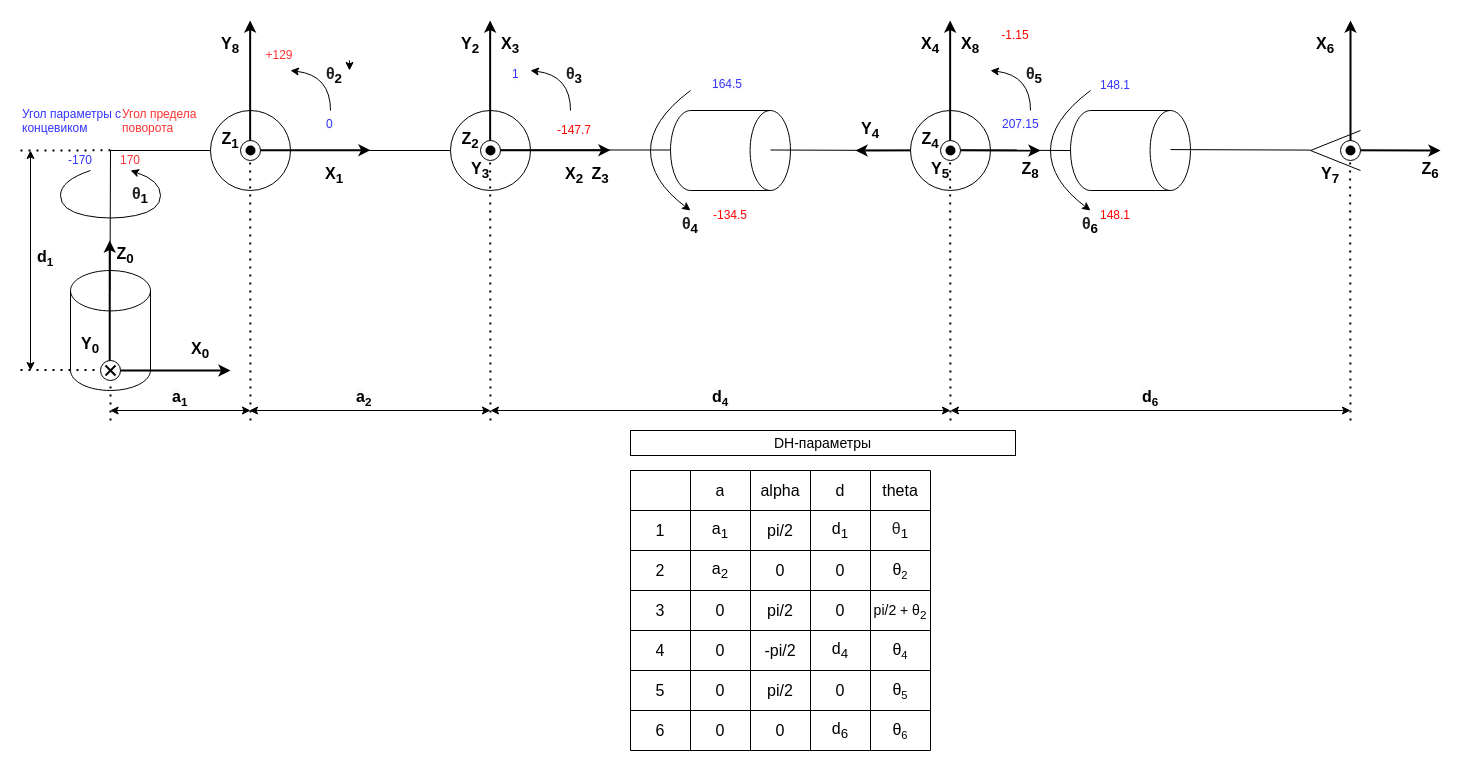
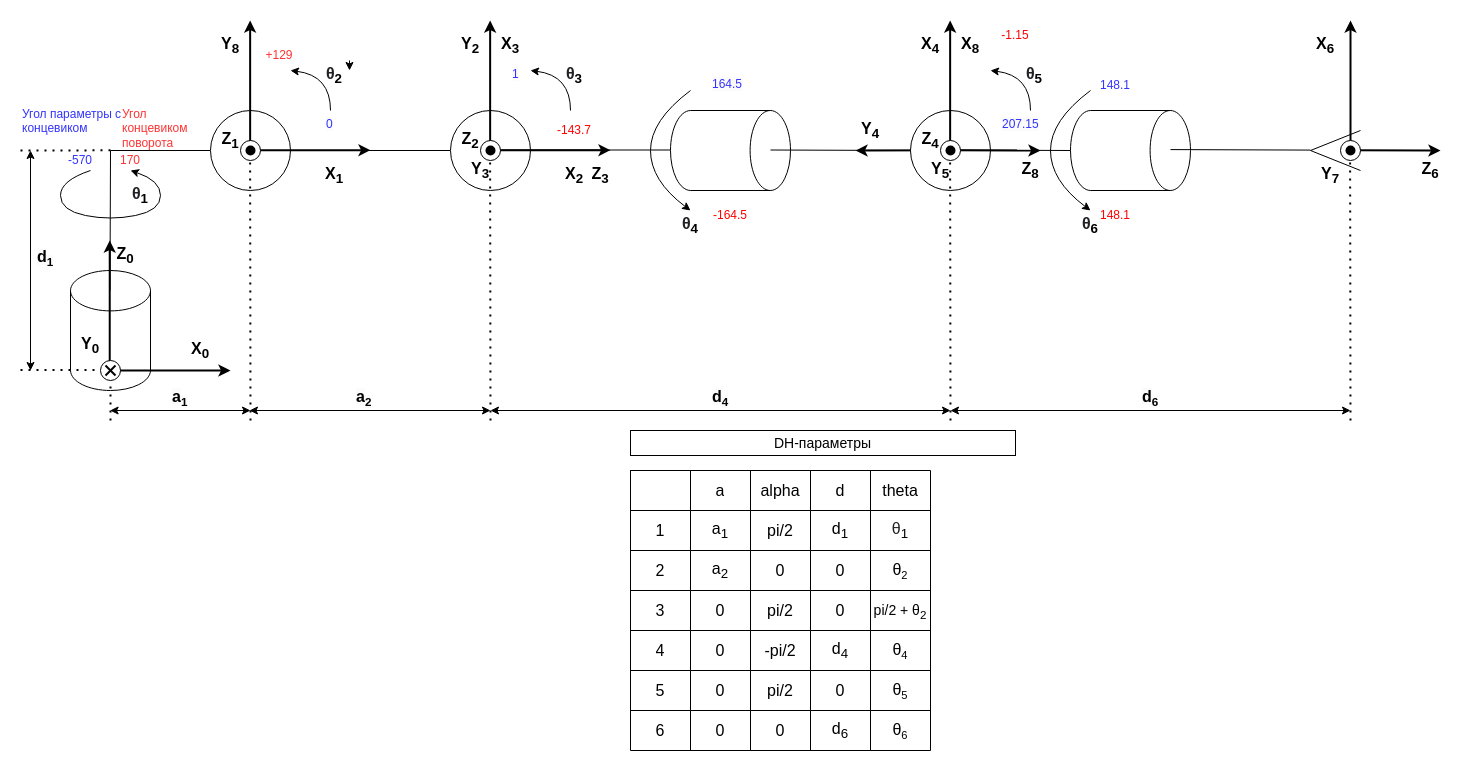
node "Угол предела поворота": label "Угол предела поворота" -> "Угол концевиком поворота"
node "-147.7": label "-147.7" -> "-143.7"
node "-170": label "-170" -> "-570"
node "-134.5": label "-134.5" -> "-164.5"
